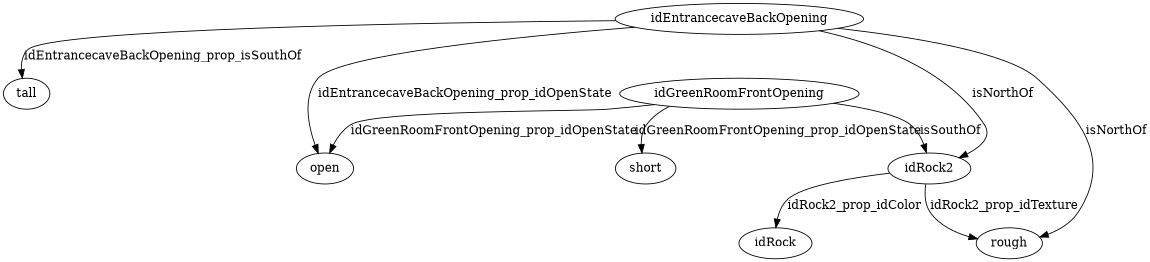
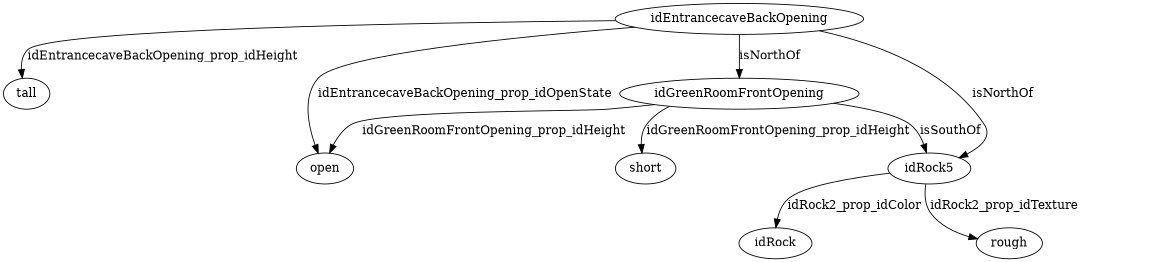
edge "idEntrancecaveBackOpening" -> "tall": label "idEntrancecaveBackOpening_prop_isSouthOf" -> "idEntrancecaveBackOpening_prop_idHeight"
edge "idEntrancecaveBackOpening" -> "rough": now "idEntrancecaveBackOpening" -> "idGreenRoomFrontOpening"
edge "idGreenRoomFrontOpening" -> "open": label "idGreenRoomFrontOpening_prop_idOpenState" -> "idGreenRoomFrontOpening_prop_idHeight"
edge "idGreenRoomFrontOpening" -> "short": label "idGreenRoomFrontOpening_prop_idOpenState" -> "idGreenRoomFrontOpening_prop_idHeight"
node "idRock2": label "idRock2" -> "idRock5"
